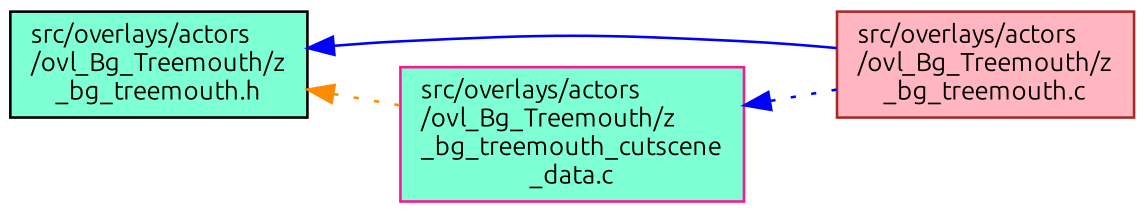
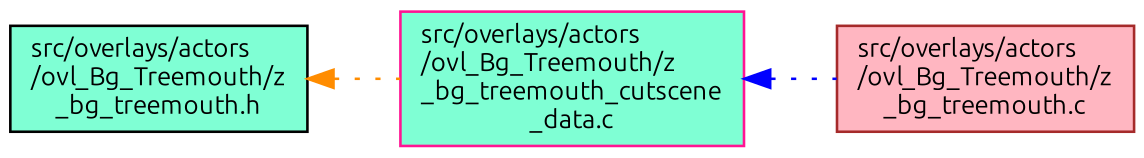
edge "src/overlays/actors /ovl_Bg_Treemouth/z _bg_treemouth.c" -> "src/overlays/actors /ovl_Bg_Treemouth/z _bg_treemouth.h": removed
